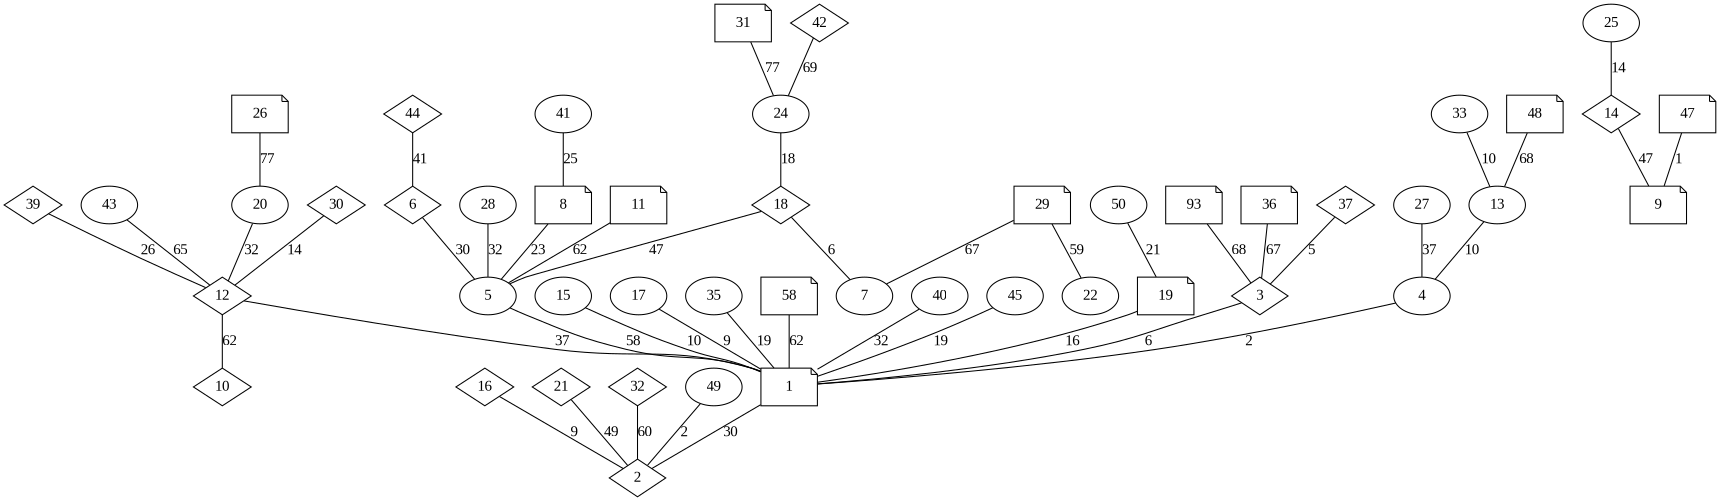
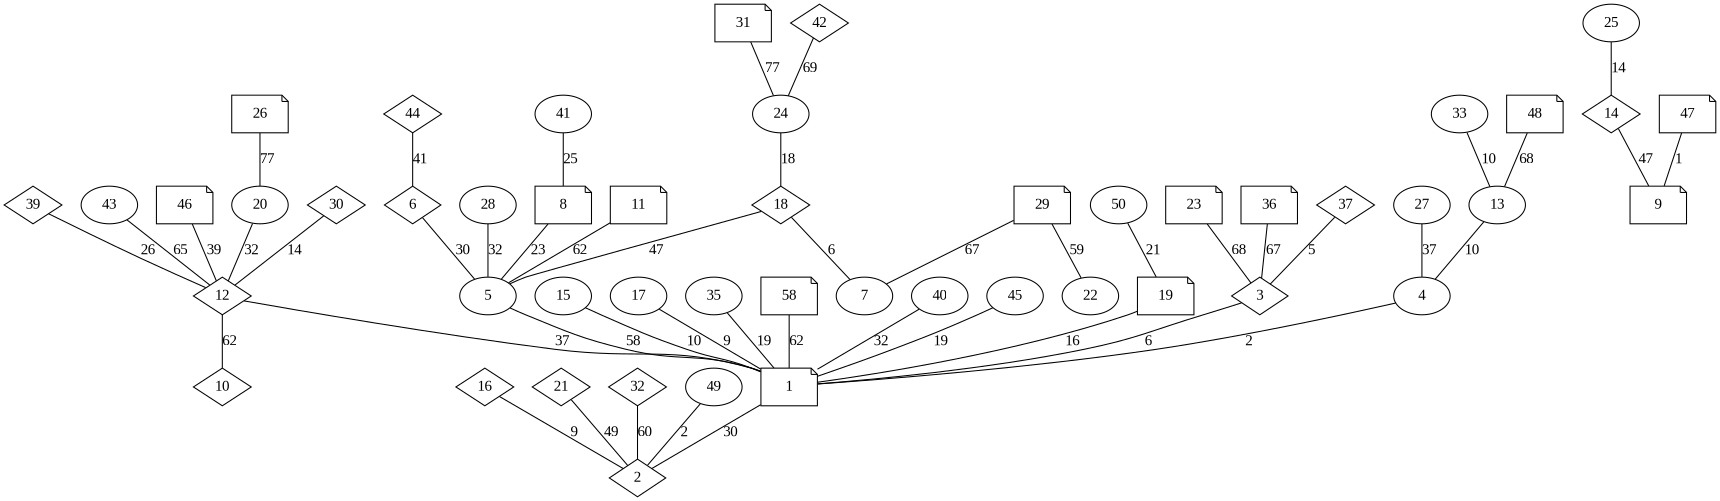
node "46": added
node "93": label "93" -> "23"
